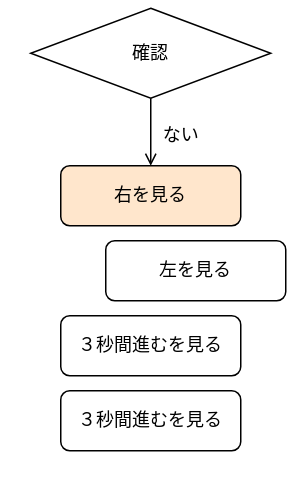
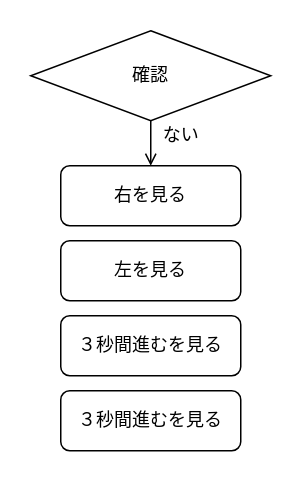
node "確認": moved (151, 53) -> (151, 76)
node "右を見る": fillcolor #ffe6cc -> #ffffff
node "左を見る": moved (196, 271) -> (151, 271)
